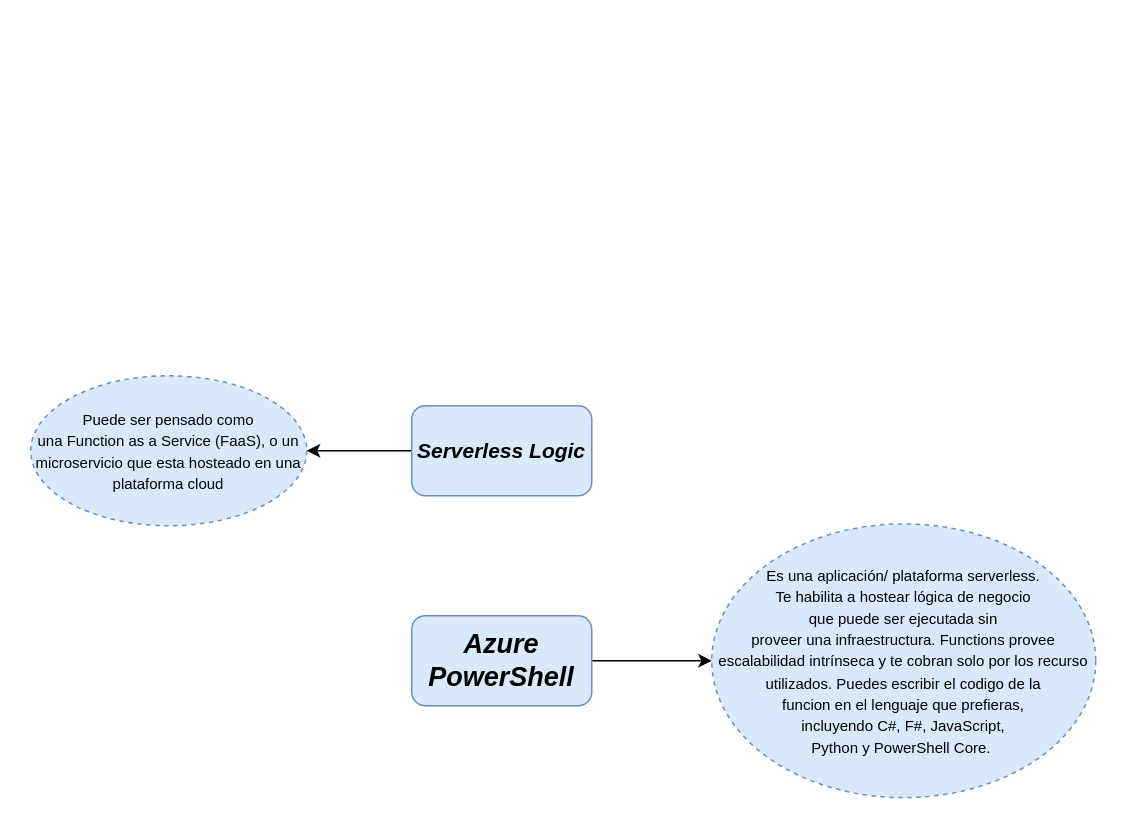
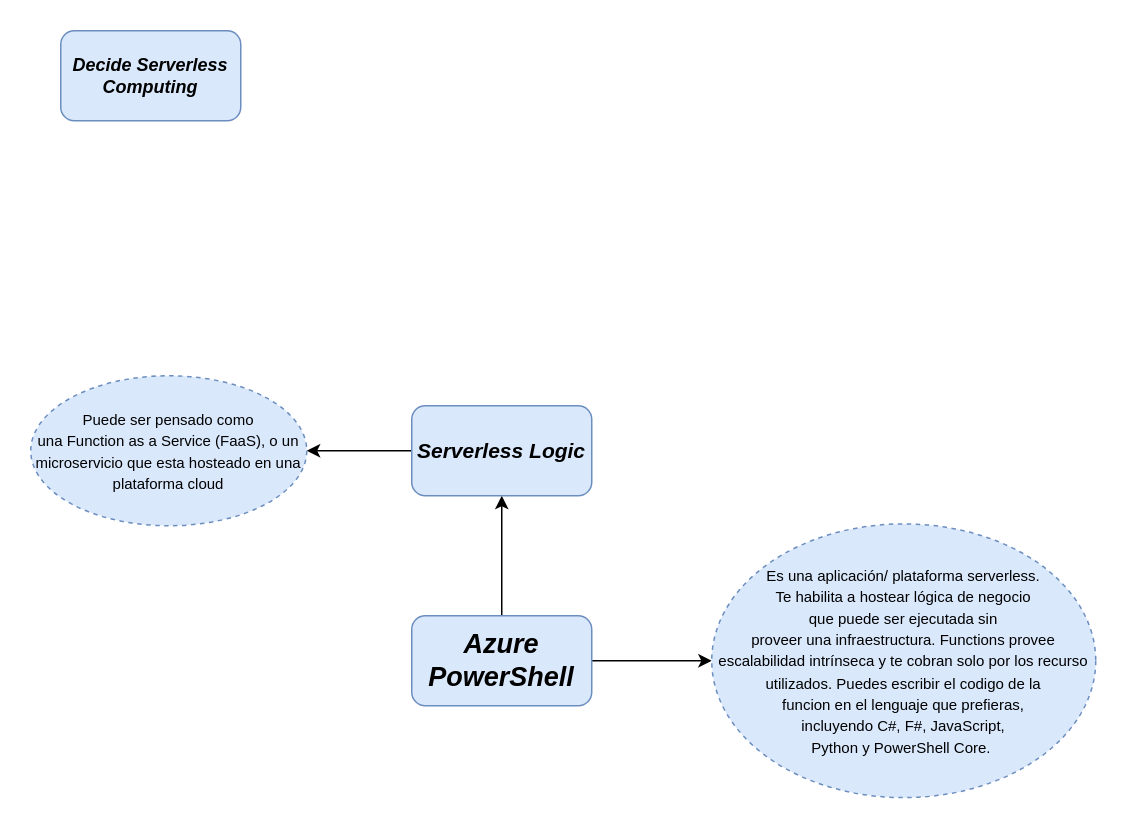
node "Decide Serverless Computing": added
edge "Azure PowerShell" -> "Serverless Logic": added
